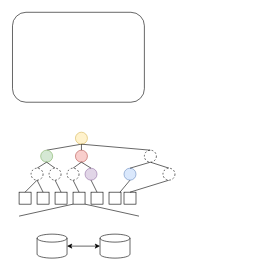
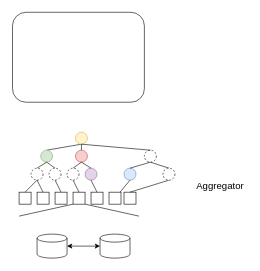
node "Aggregator": added
